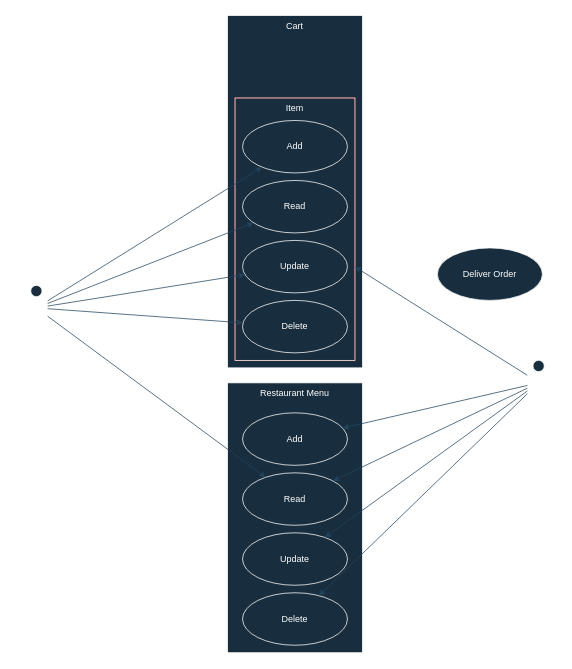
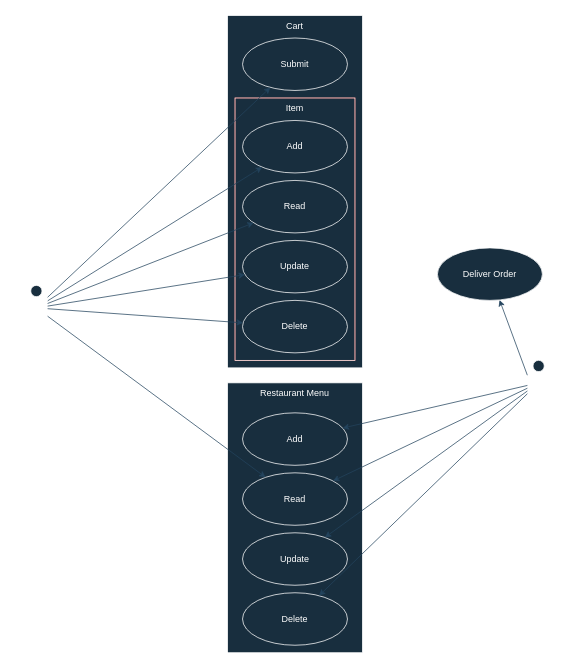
node "Submit": added
edge "Restaurant Patron" -> "Submit": added
edge "Restaurant Staff" -> "Item": now "Restaurant Staff" -> "Deliver Order"
